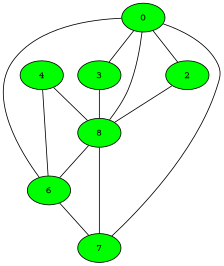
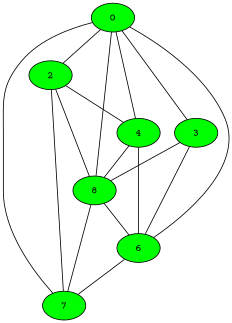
edge "0" -- "4": added
edge "2" -- "4": added
edge "2" -- "7": added
edge "3" -- "6": added
